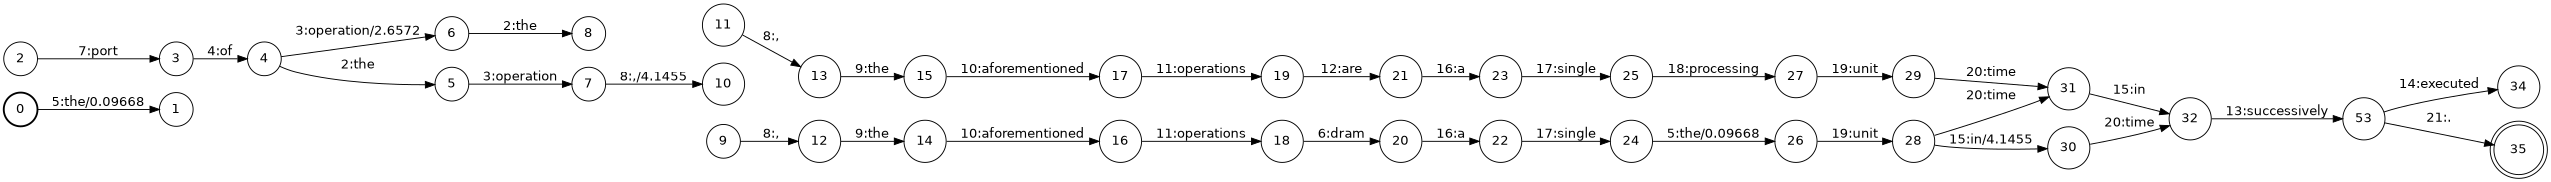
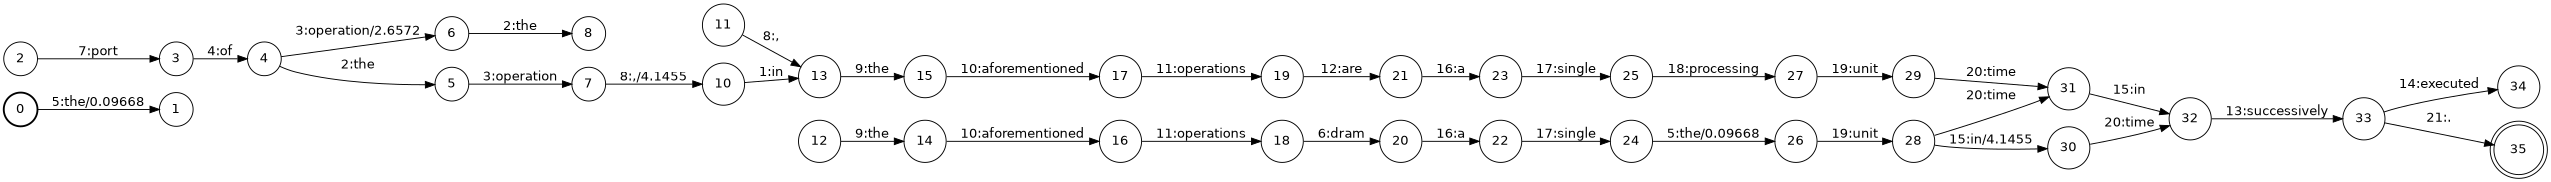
edge "10" -> "13": added, label "1:in"
node "53": label "53" -> "33"
node "9": removed
